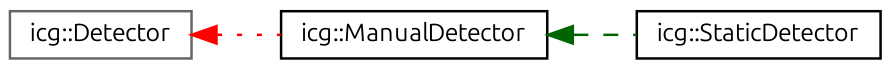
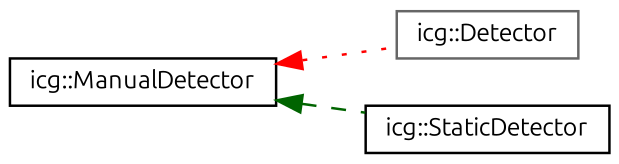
edge "icg::ManualDetector" -> "icg::Detector": reversed
